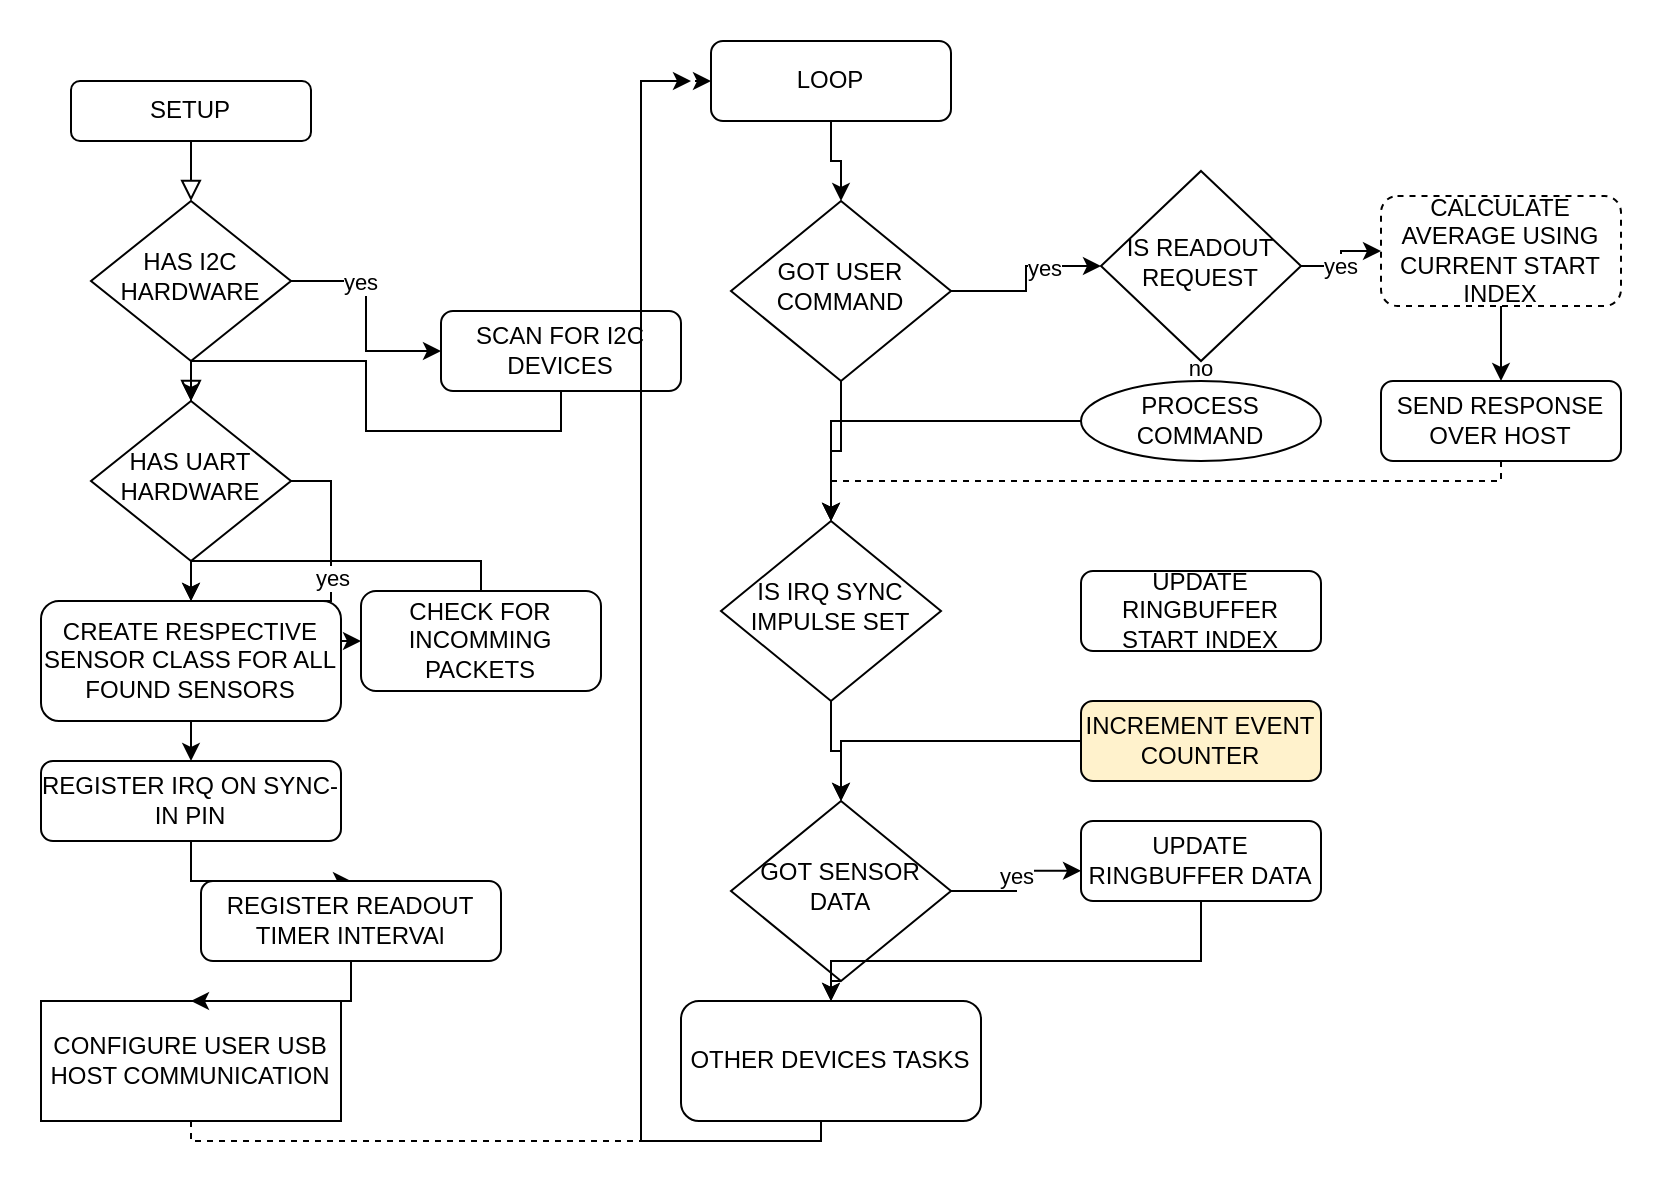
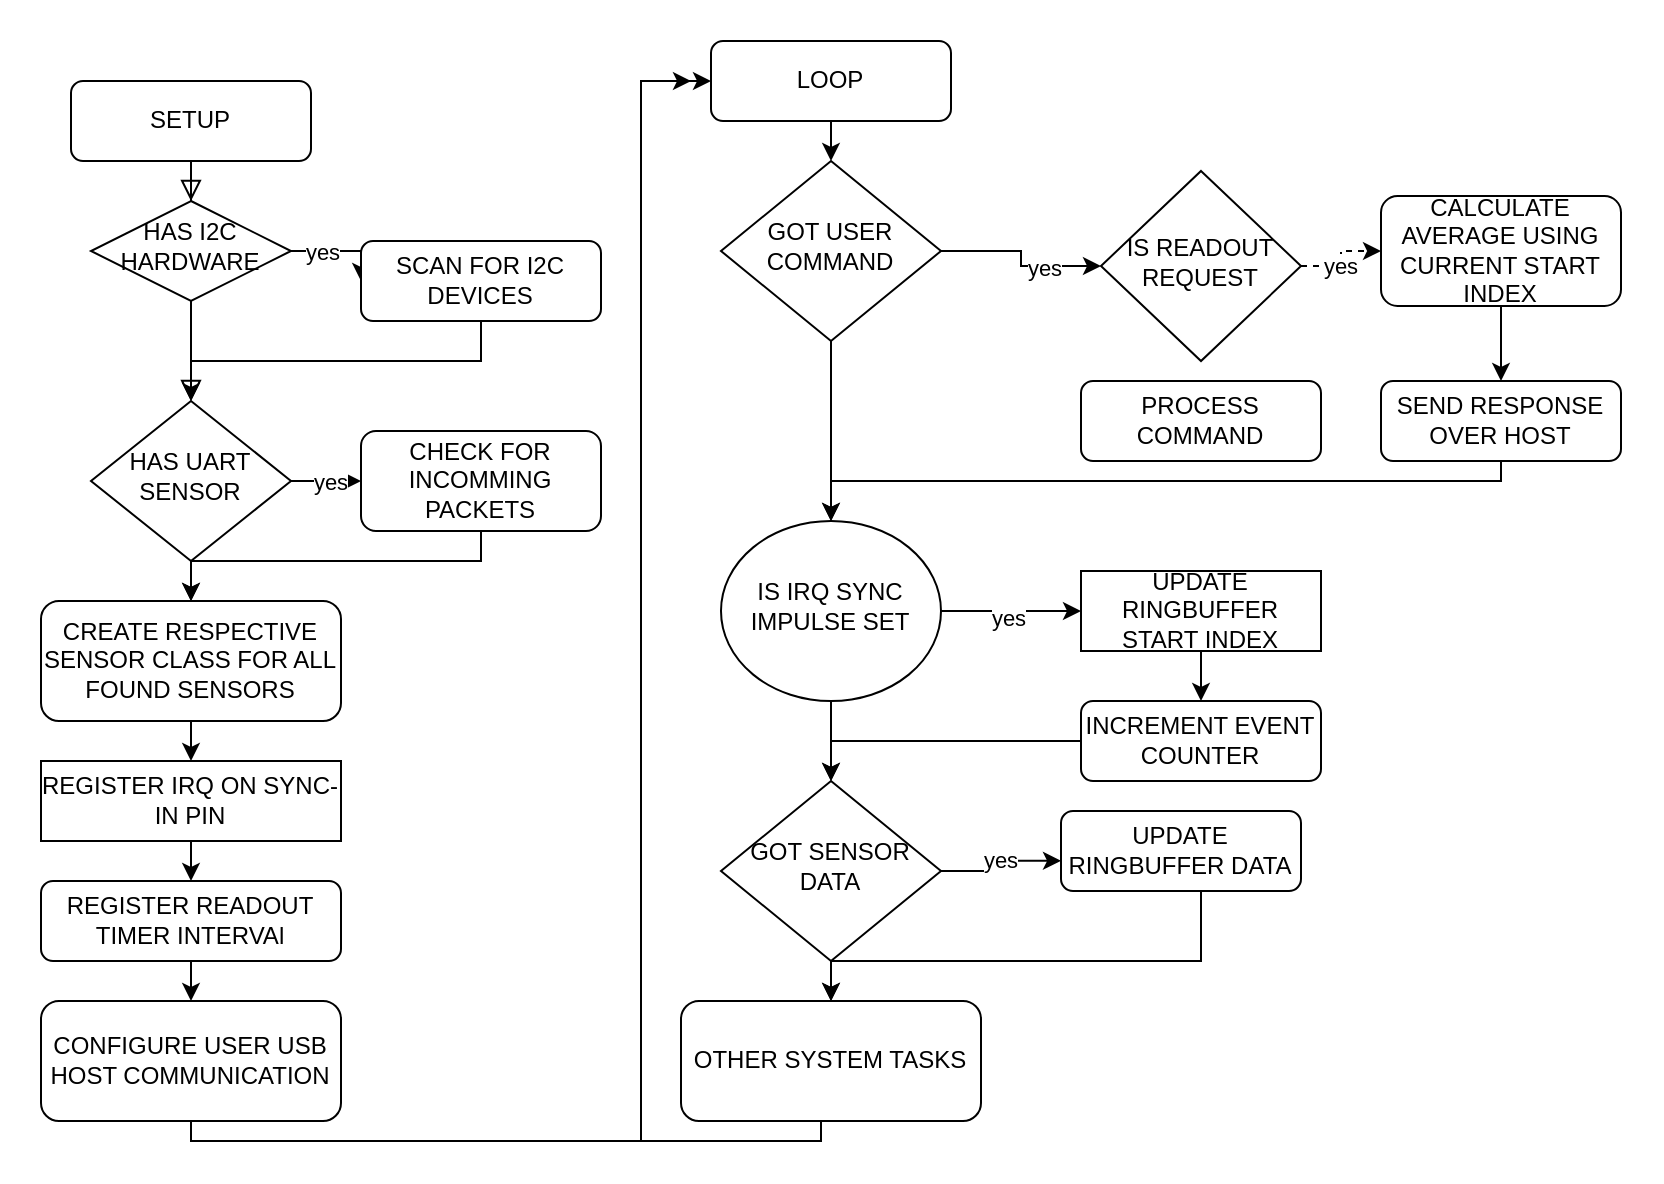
node "SETUP": size 240x60 -> 240x80
edge "IS READOUT REQUEST" -> "CALCULATE AVERAGE USING CURRENT START INDEX": style solid -> dashed
node "CALCULATE AVERAGE USING CURRENT START INDEX": style dashed -> solid
node "HAS I2C HARDWARE": size 200x160 -> 200x100
node "GOT USER COMMAND": moved (841, 291) -> (831, 251)
node "SCAN FOR I2C DEVICES": moved (561, 351) -> (481, 281)
edge "IS READOUT REQUEST" -> "PROCESS COMMAND": removed, label "no"
edge "PROCESS COMMAND" -> "IS IRQ SYNC IMPULSE SET": removed
node "PROCESS COMMAND": shape ellipse -> rounded rectangle
node "HAS UART HARDWARE": label "HAS UART HARDWARE" -> "HAS UART SENSOR"
edge "SEND RESPONSE OVER HOST" -> "IS IRQ SYNC IMPULSE SET": style dashed -> solid
node "IS IRQ SYNC IMPULSE SET": shape diamond -> ellipse
edge "IS IRQ SYNC IMPULSE SET" -> "UPDATE RINGBUFFER START INDEX": added, label "yes"
node "UPDATE RINGBUFFER START INDEX": shape rounded rectangle -> rectangle
node "CHECK FOR INCOMMING PACKETS": moved (481, 641) -> (481, 481)
edge "UPDATE RINGBUFFER START INDEX" -> "INCREMENT EVENT COUNTER": added
node "INCREMENT EVENT COUNTER": fillcolor #fff2cc -> #ffffff
node "REGISTER IRQ ON SYNC-IN PIN": shape rounded rectangle -> rectangle
node "UPDATE RINGBUFFER DATA": moved (1201, 861) -> (1181, 851)
node "GOT SENSOR DATA": moved (841, 891) -> (831, 871)
node "REGISTER READOUT TIMER INTERVAl": moved (351, 921) -> (191, 921)
node "CONFIGURE USER USB HOST COMMUNICATION": shape rectangle -> rounded rectangle
node "OTHER DEVICES TASKS": label "OTHER DEVICES TASKS" -> "OTHER SYSTEM TASKS"
edge "CONFIGURE USER USB HOST COMMUNICATION" -> "LOOP": style dashed -> solid
